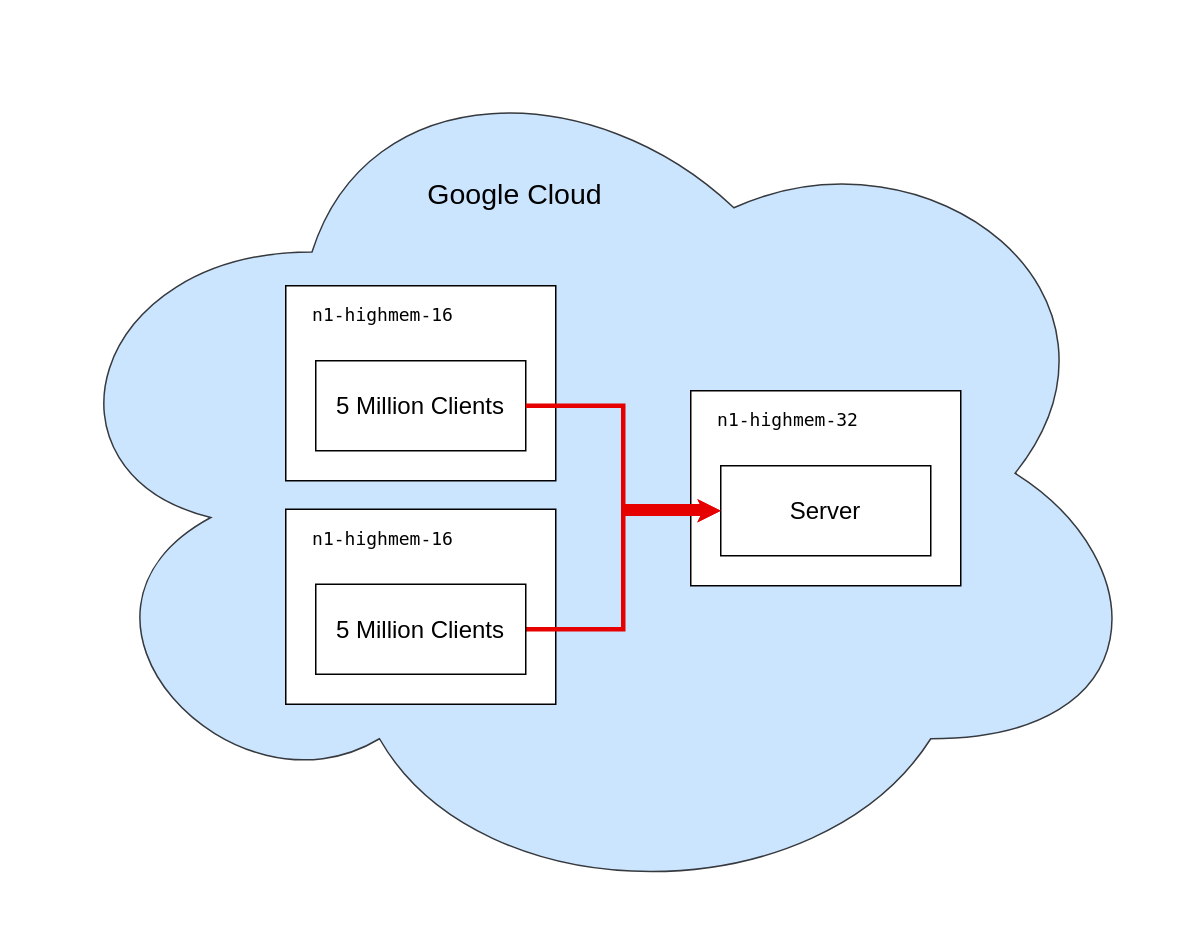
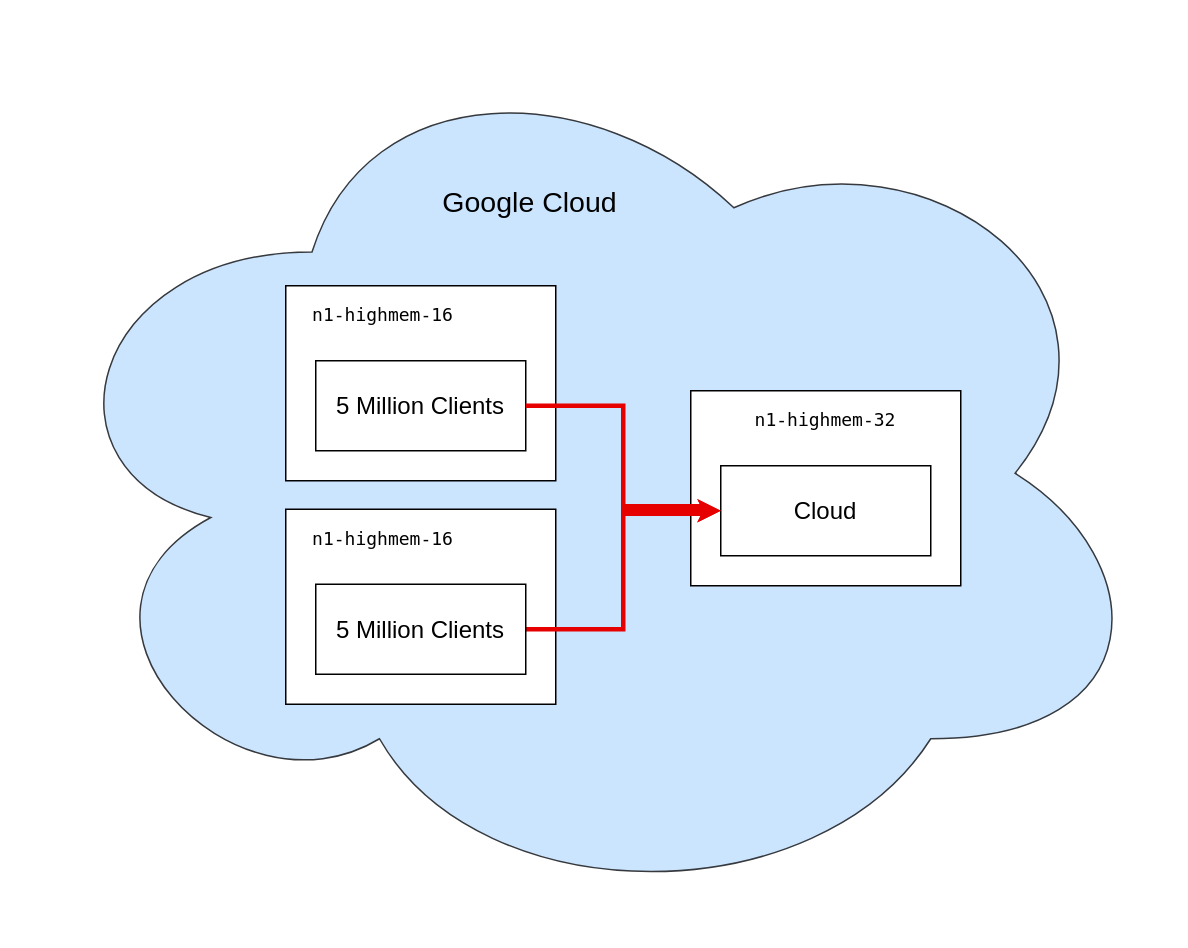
node "Google Cloud": moved (515, 196) -> (530, 203)
node "n1-highmem-32": moved (788, 421) -> (826, 421)
node "Server": label "Server" -> "Cloud"
